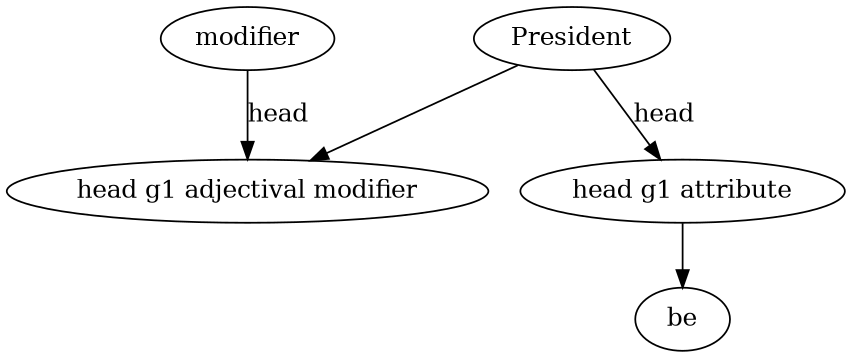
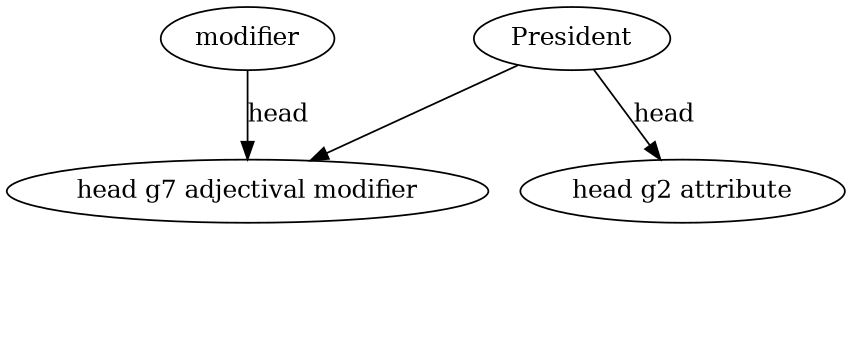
node "head g1 adjectival modifier": label "head g1 adjectival modifier" -> "head g7 adjectival modifier"
node "head g1 attribute": label "head g1 attribute" -> "head g2 attribute"
node "be": removed
